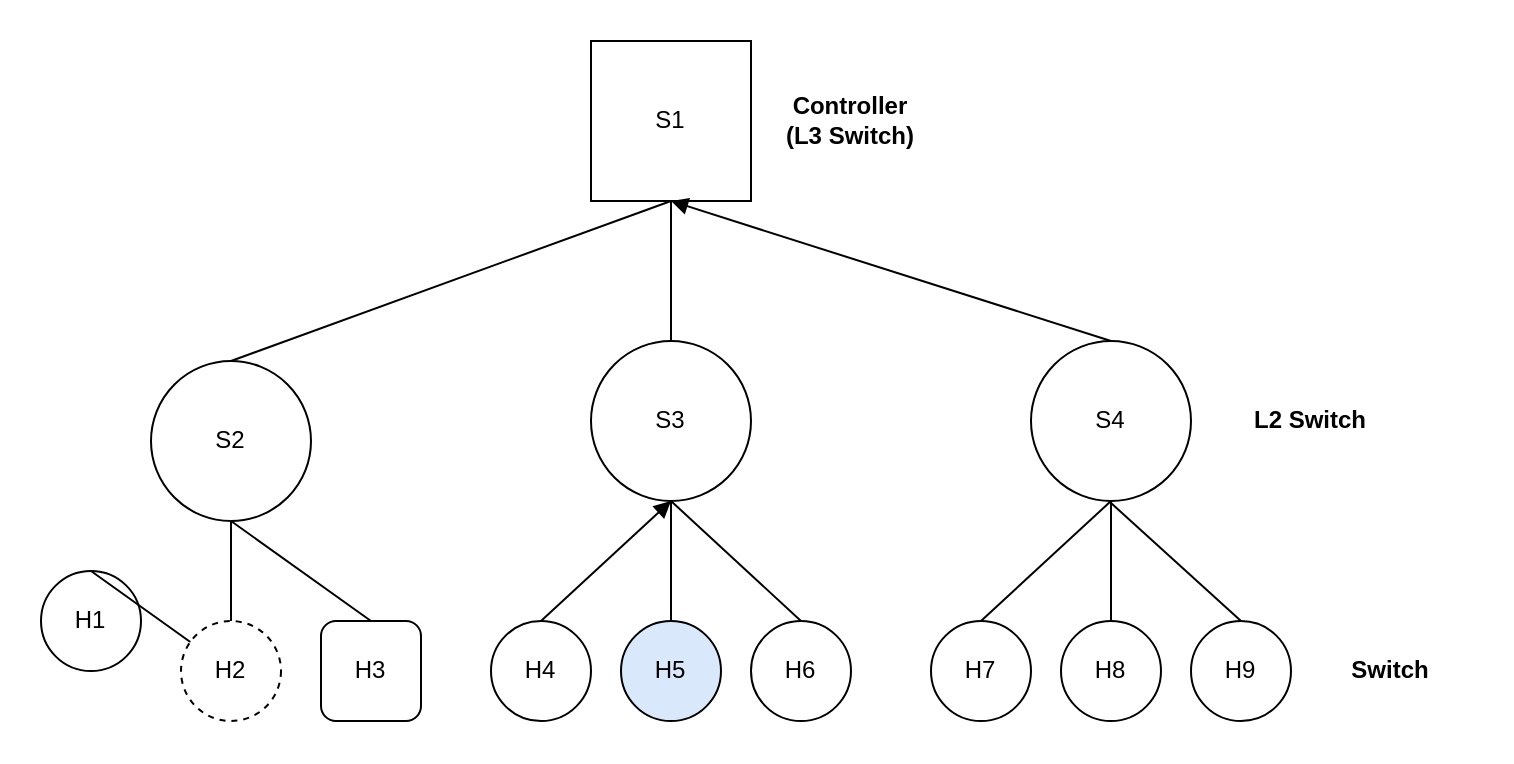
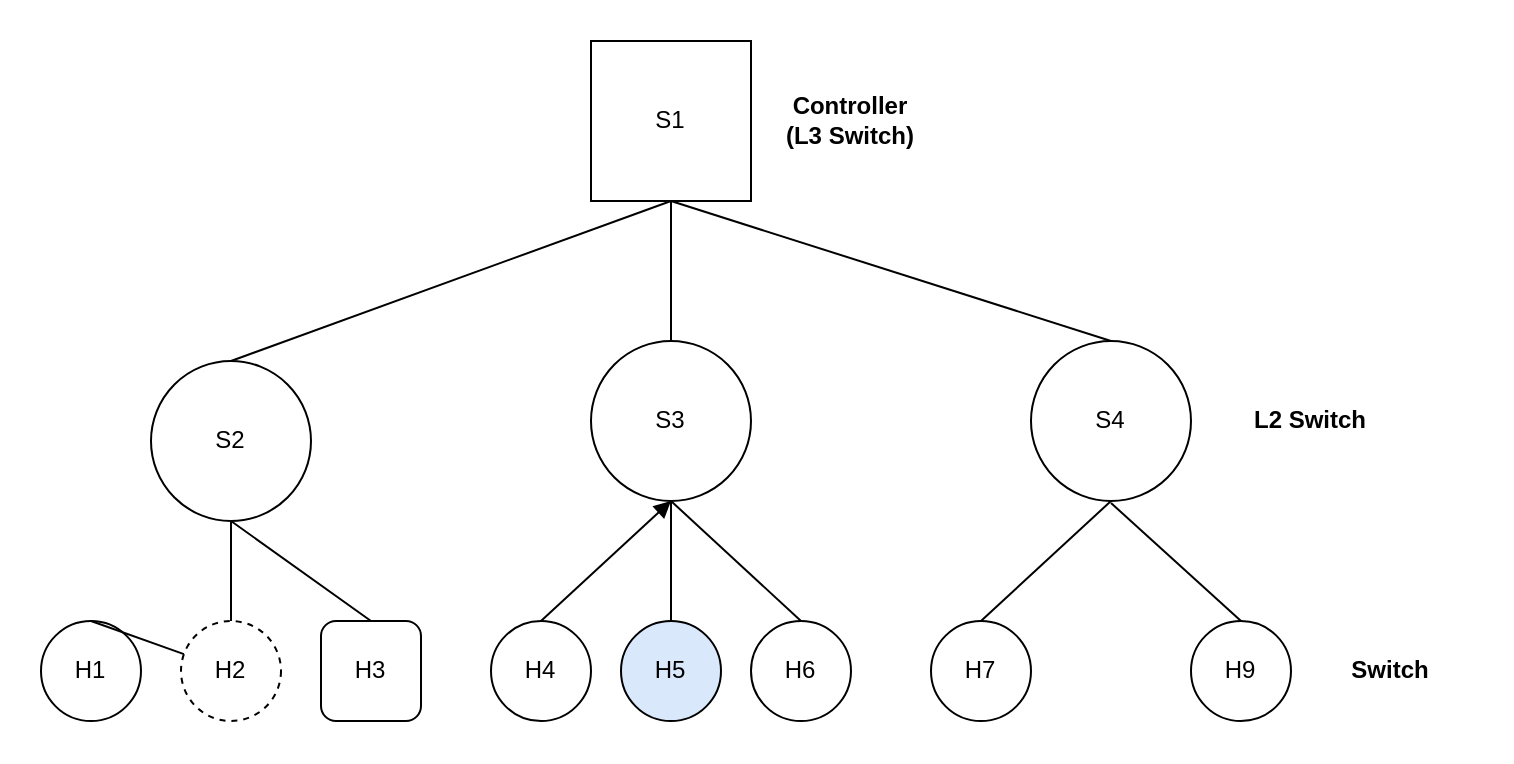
edge "S4" -> "S1": arrowhead block -> none
edge "S4" -- "H8": removed
node "H1": moved (91, 621) -> (91, 671)
node "H8": removed
